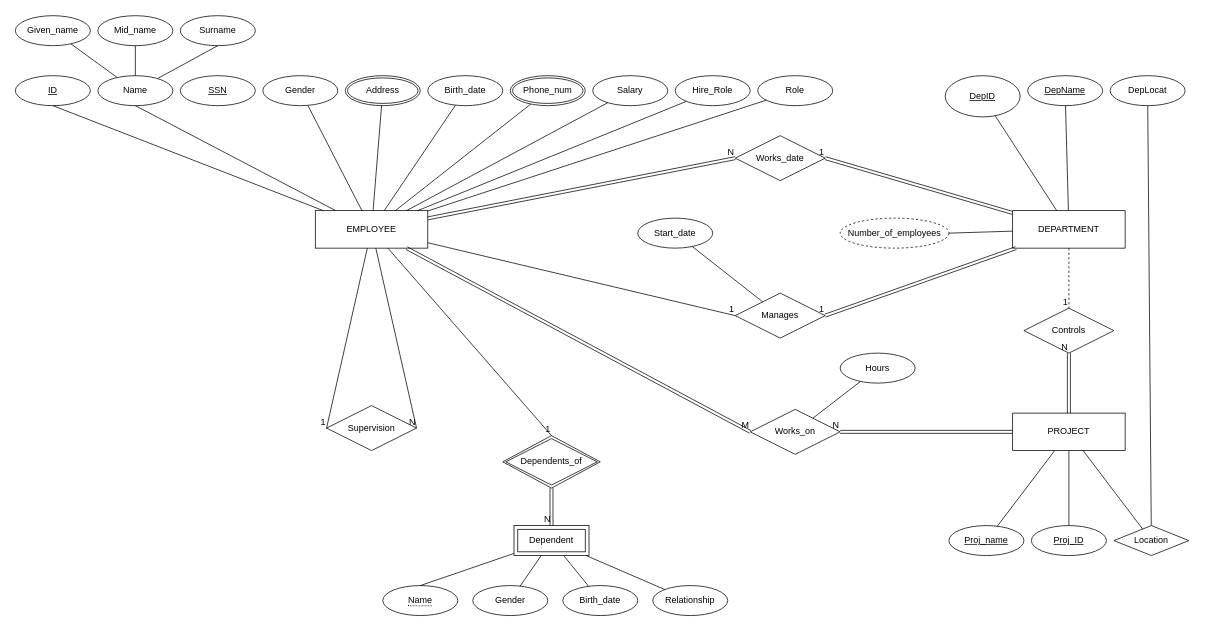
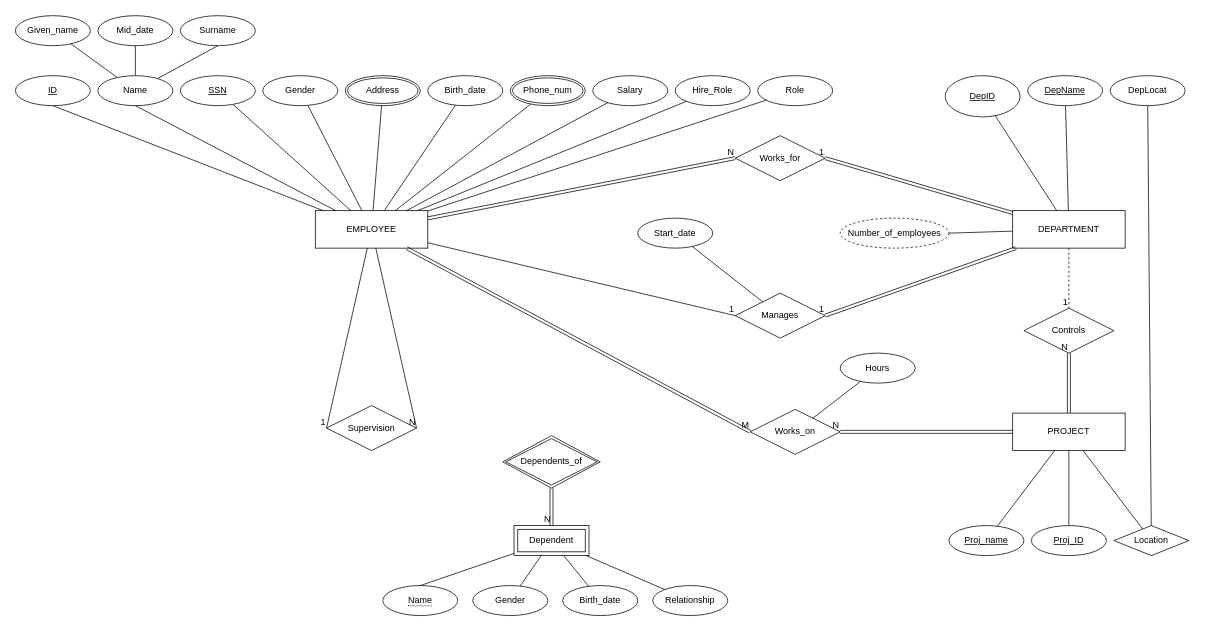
node "Mid_name": label "Mid_name" -> "Mid_date"
edge "SSN" -- "EMPLOYEE": added
node "Works_date": label "Works_date" -> "Works_for"
edge "EMPLOYEE" -- "Dependents_of": removed, label "1"
